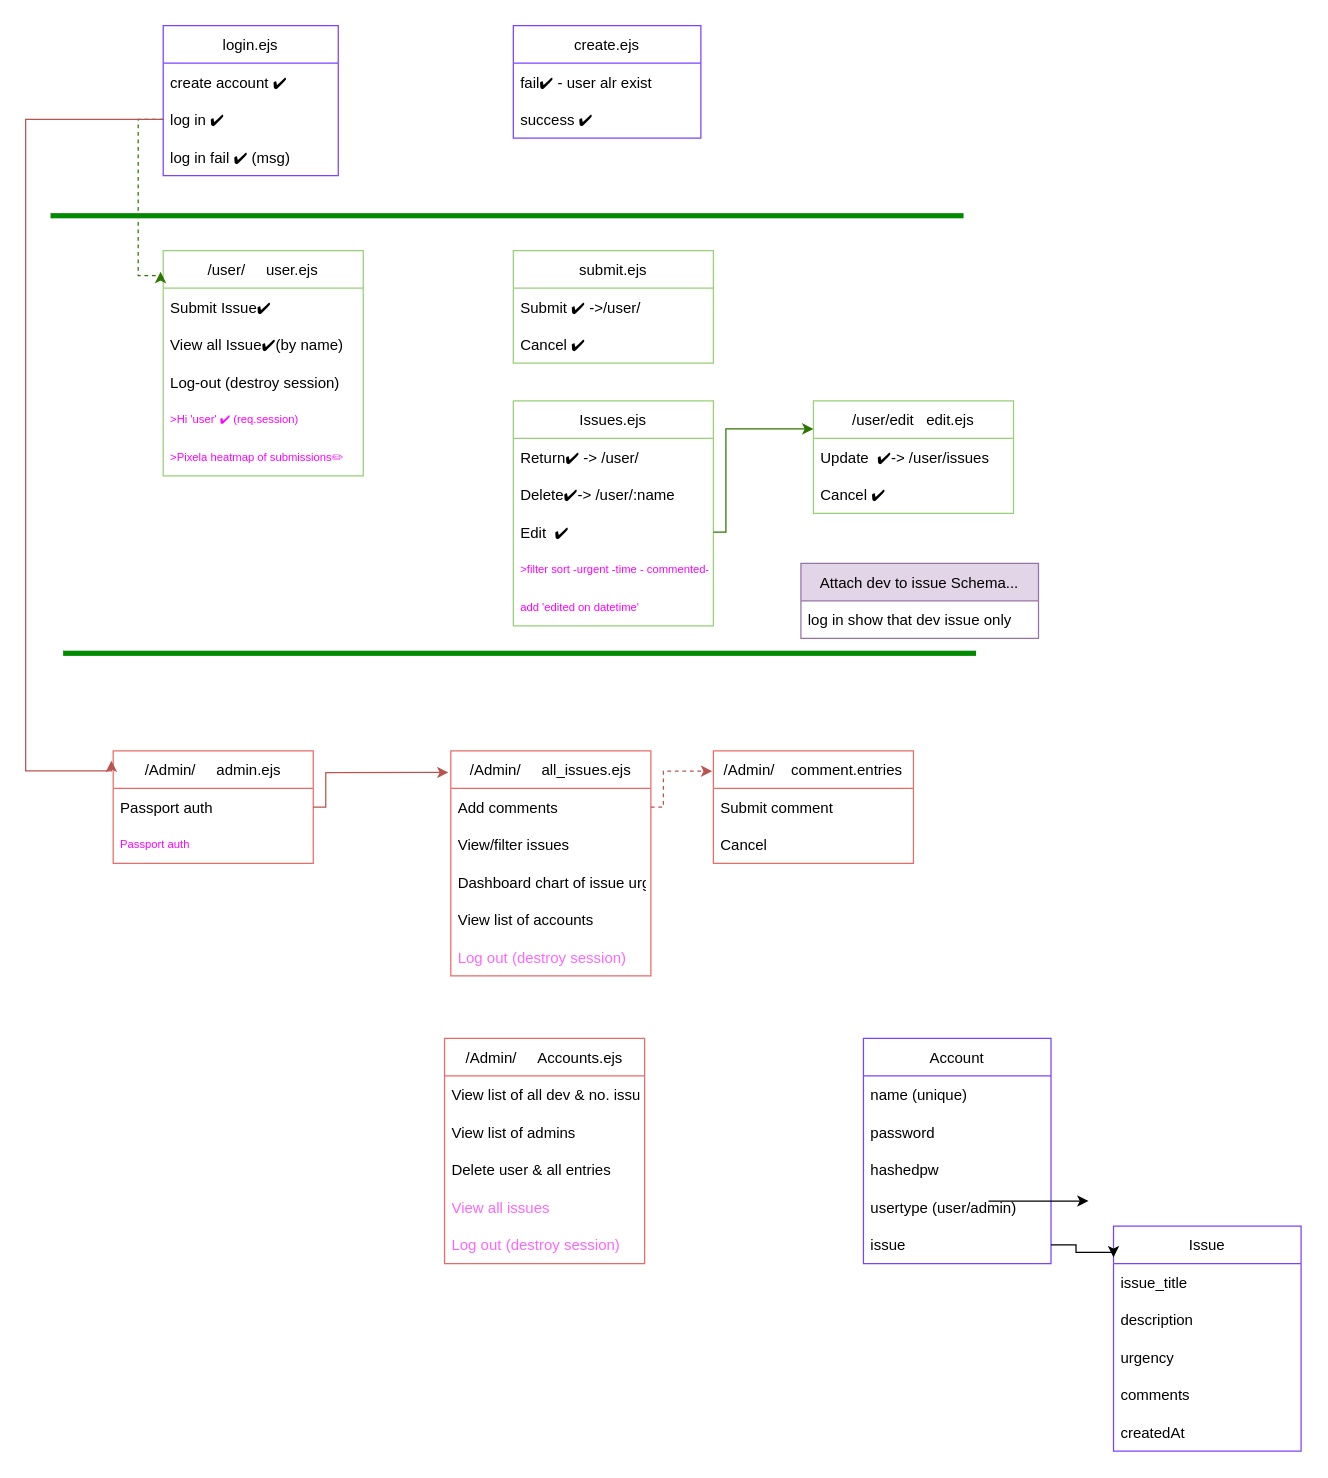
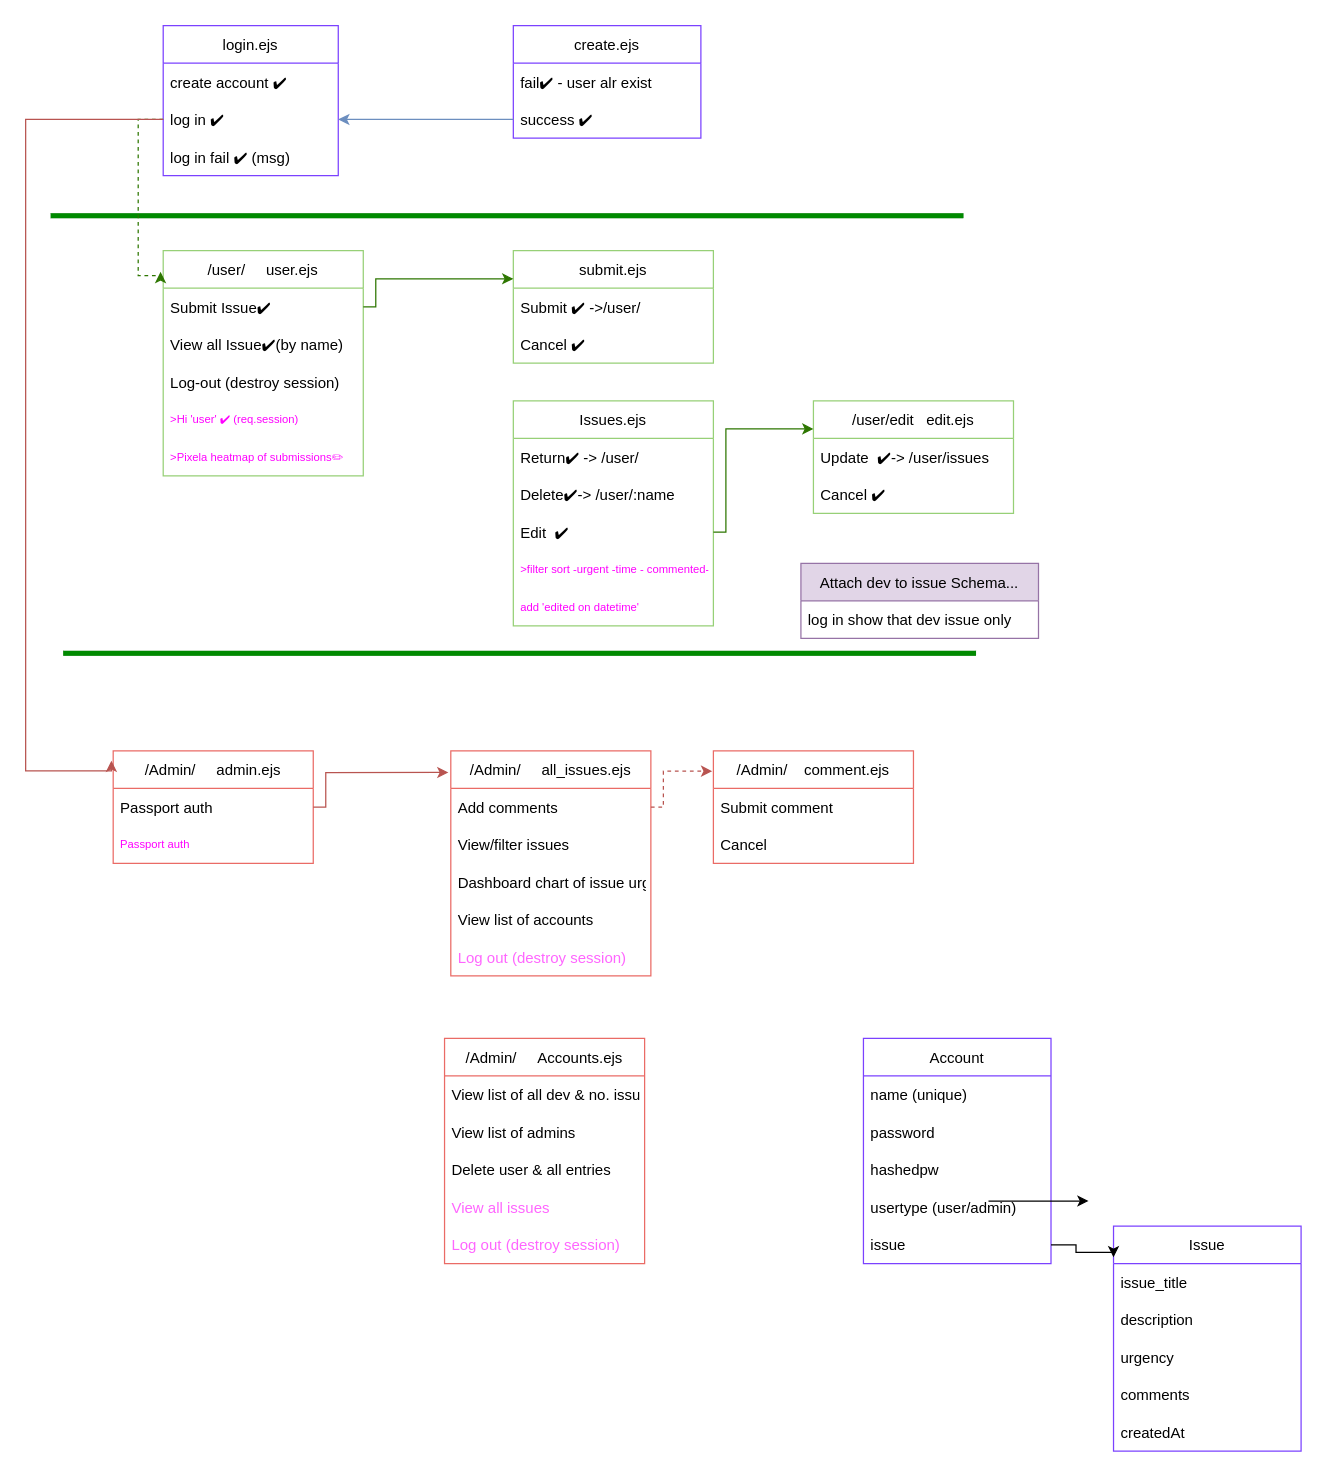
edge "success ✔️" -> "log in ✔️": added
edge "Submit Issue✔️" -> "submit.ejs": added
node "/Admin/ comment.entries": label "/Admin/ comment.entries" -> "/Admin/ comment.ejs"
